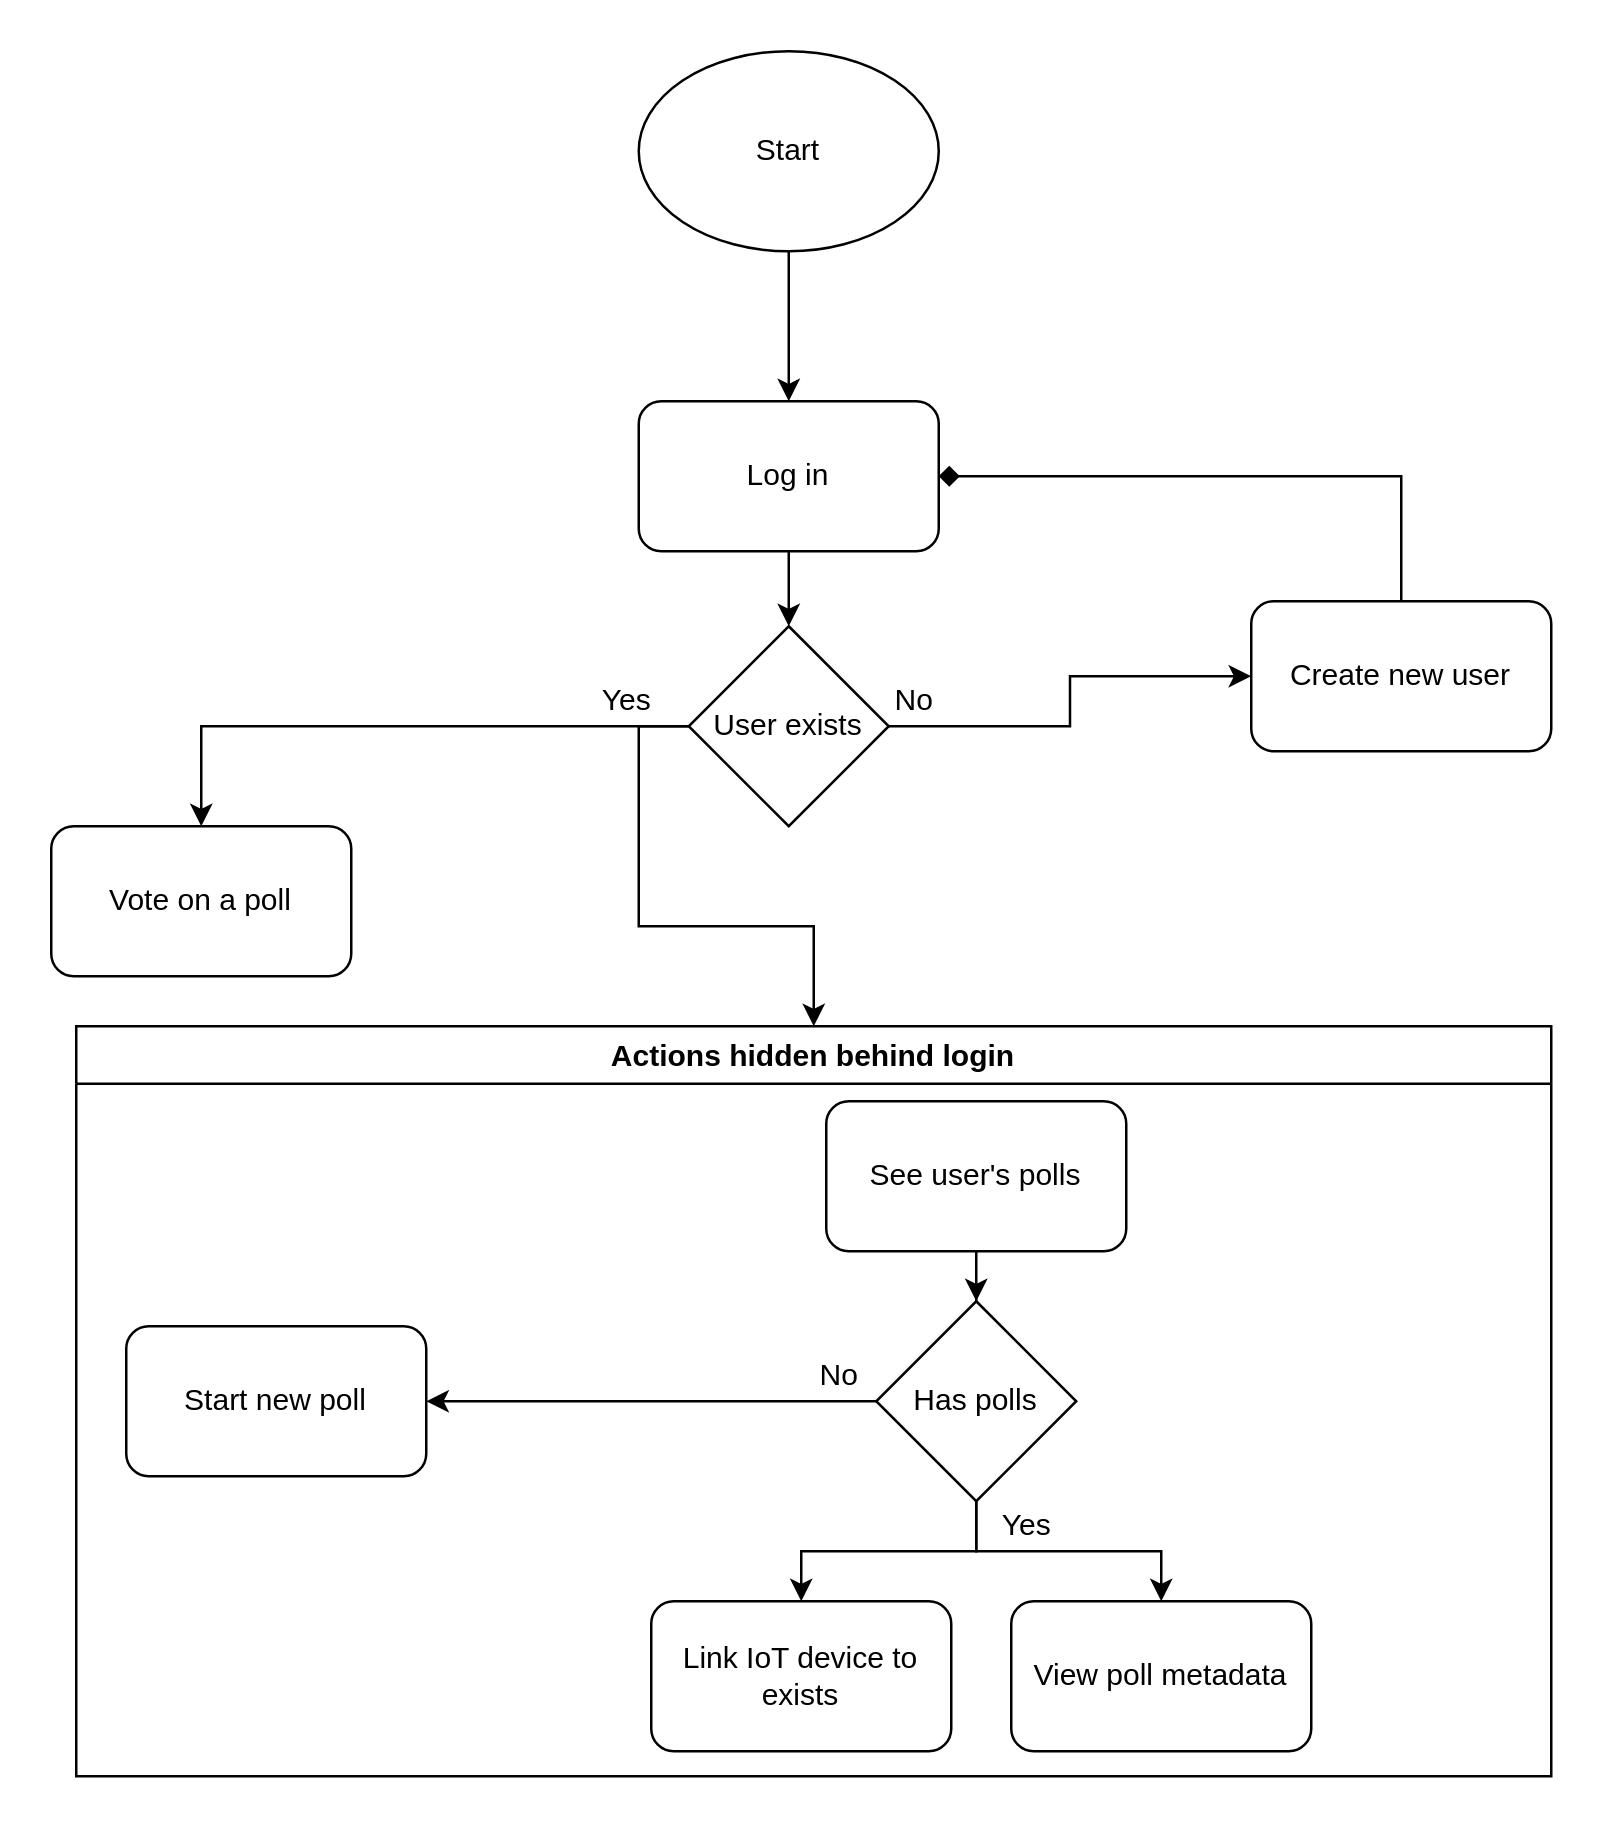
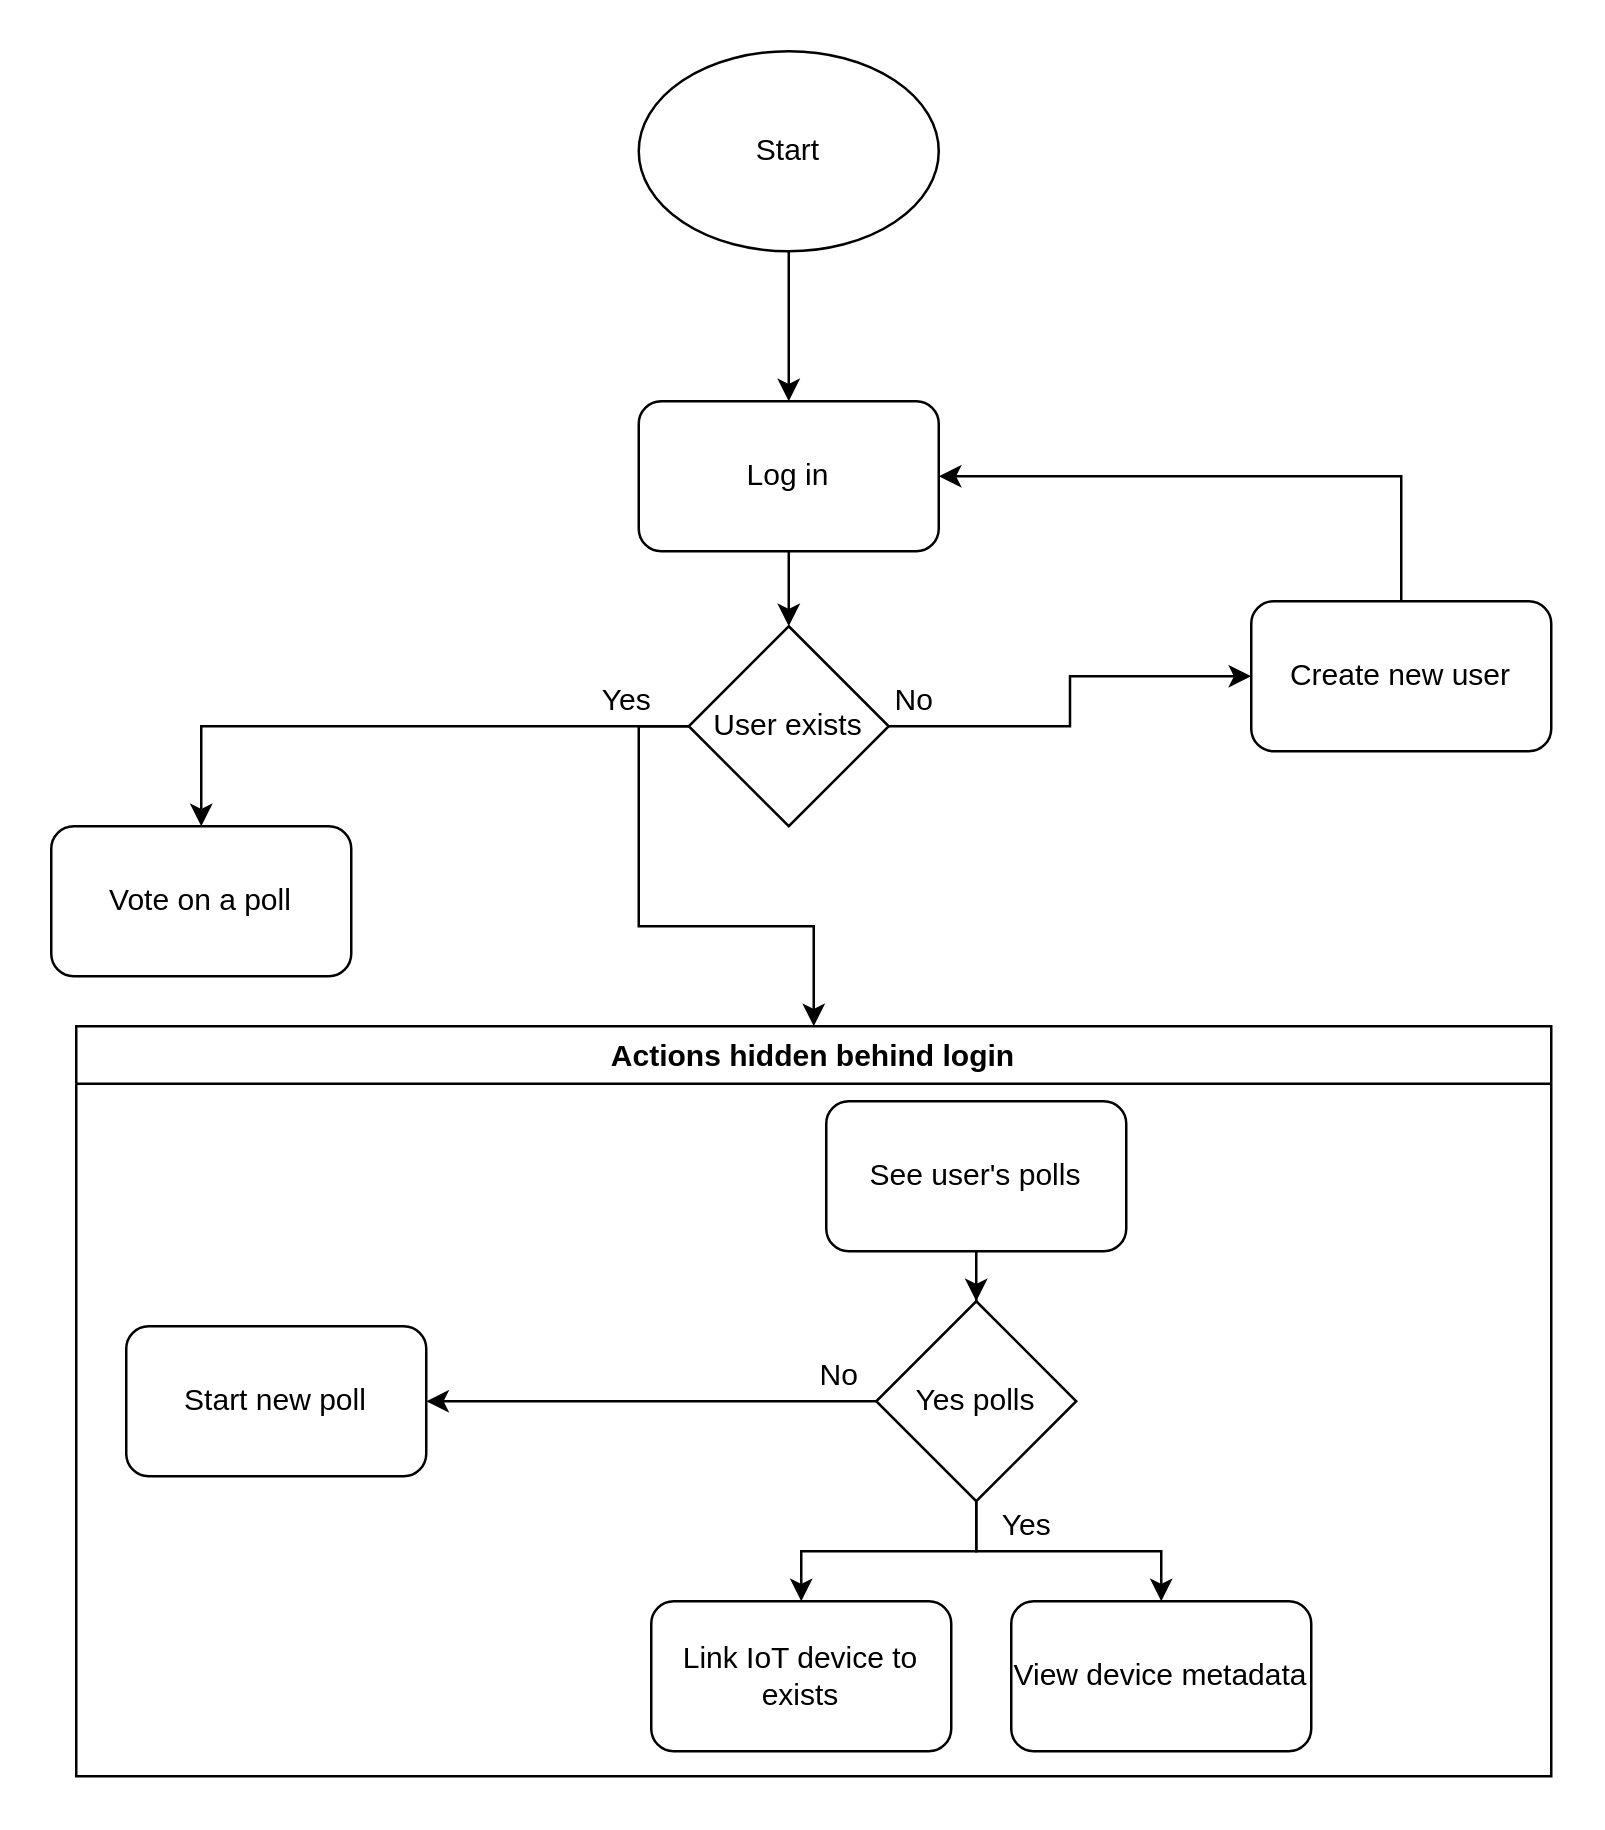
edge "Create new user" -> "Log in": arrowhead diamond -> classic
node "Has polls": label "Has polls" -> "Yes polls"
node "View poll metadata": label "View poll metadata" -> "View device metadata"
